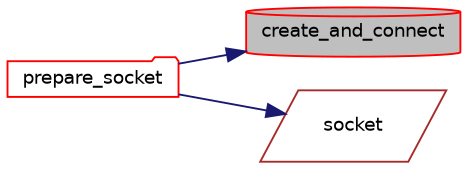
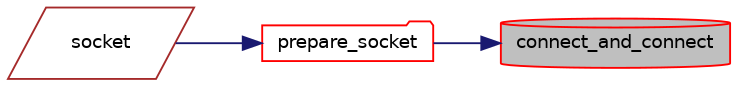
node "create_and_connect": label "create_and_connect" -> "connect_and_connect"
edge "prepare_socket" -> "socket": reversed
